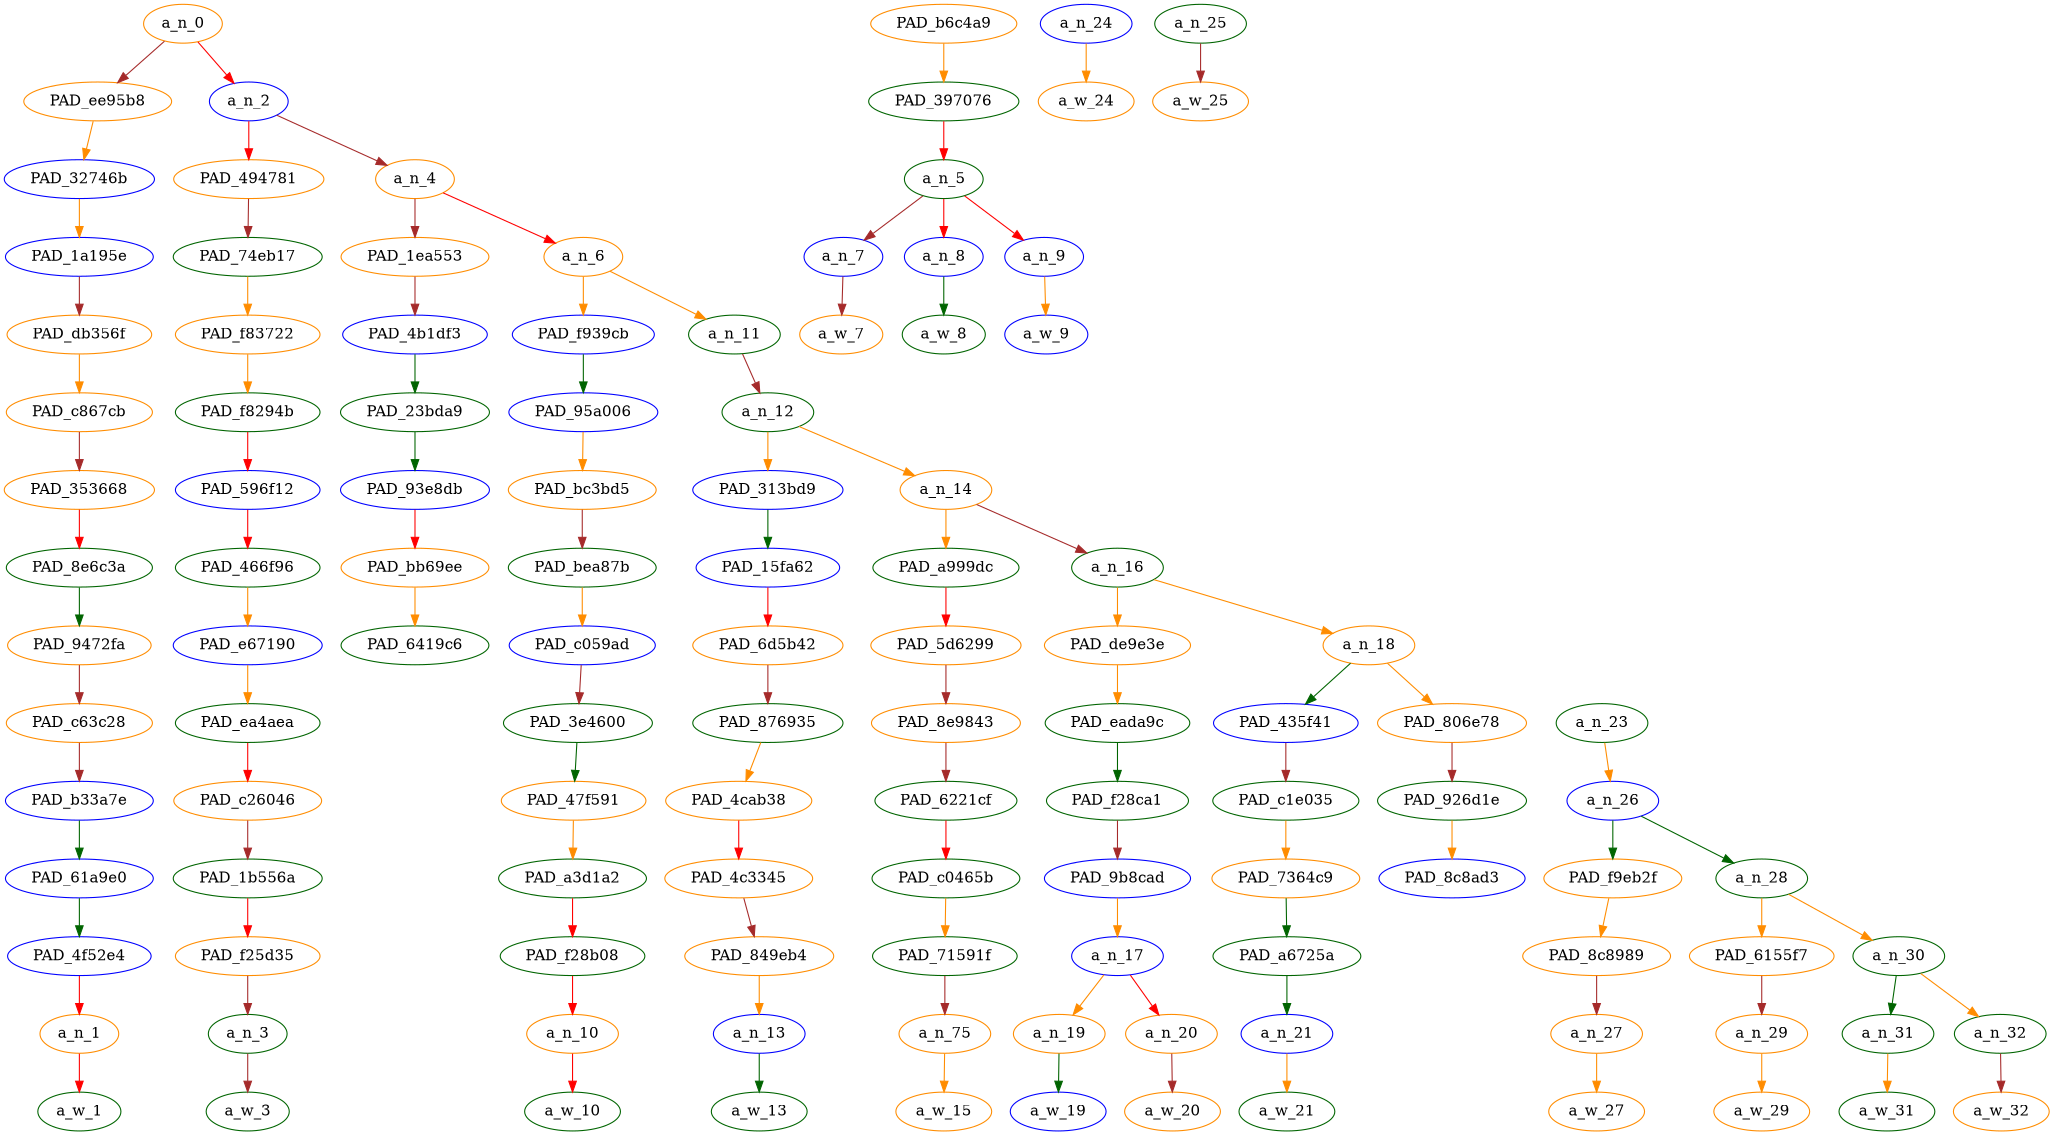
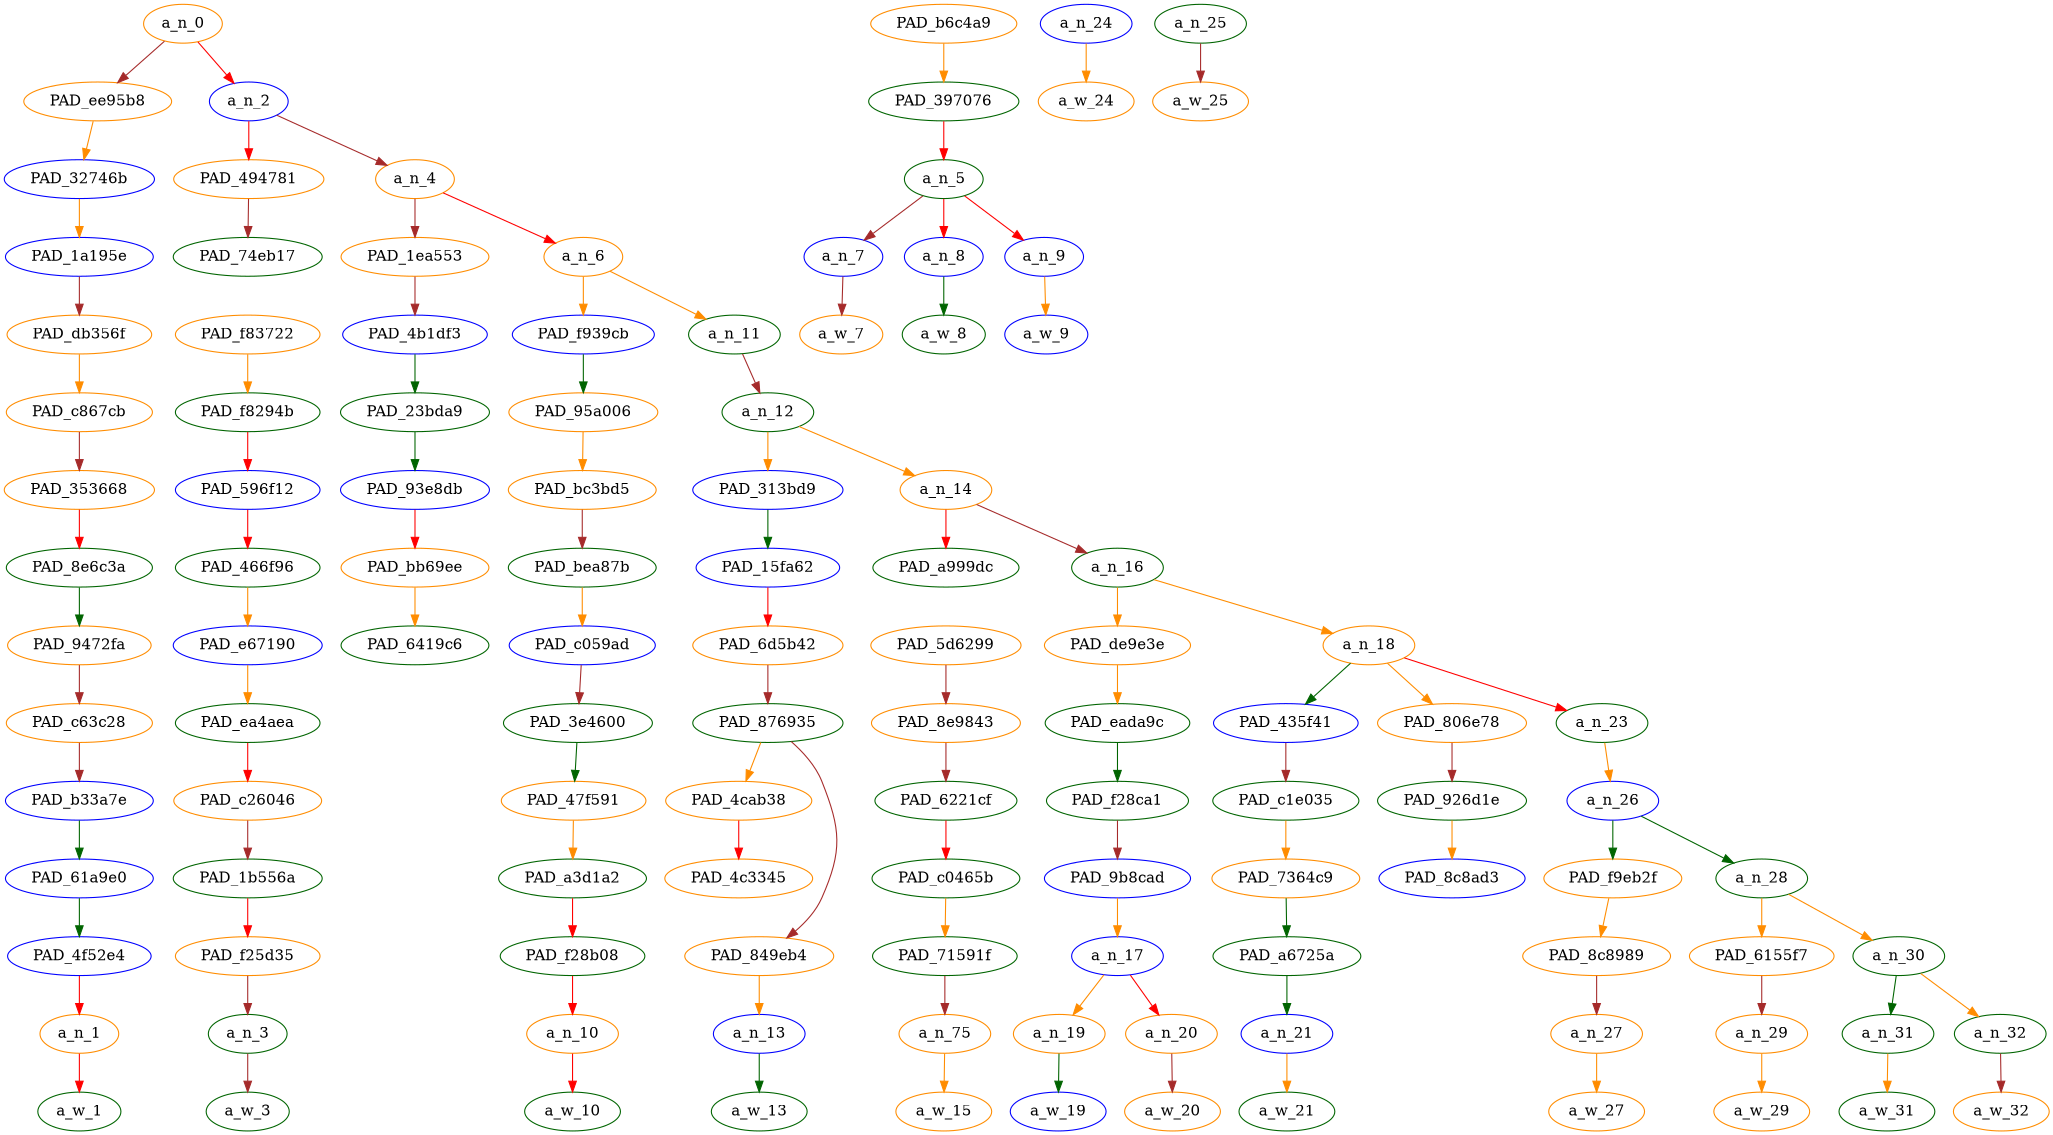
edge "PAD_74eb17" -> "PAD_f83722": removed
node "PAD_95a006": color blue -> darkorange
edge "a_n_14" -> "PAD_a999dc": color darkorange -> red
edge "PAD_a999dc" -> "PAD_5d6299": removed
edge "a_n_18" -> "a_n_23": added
edge "PAD_4c3345" -> "PAD_849eb4": now "PAD_876935" -> "PAD_849eb4"
